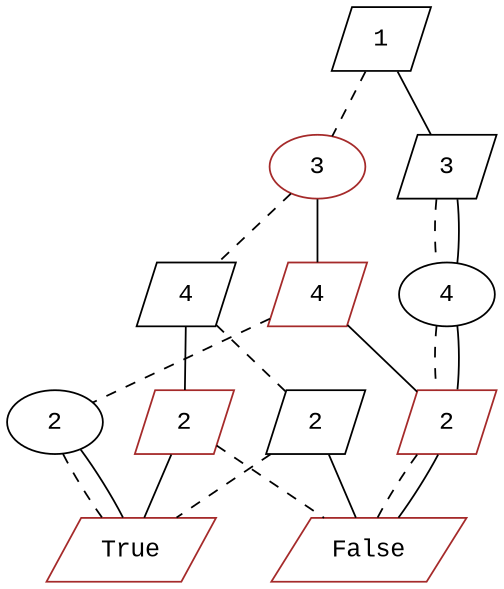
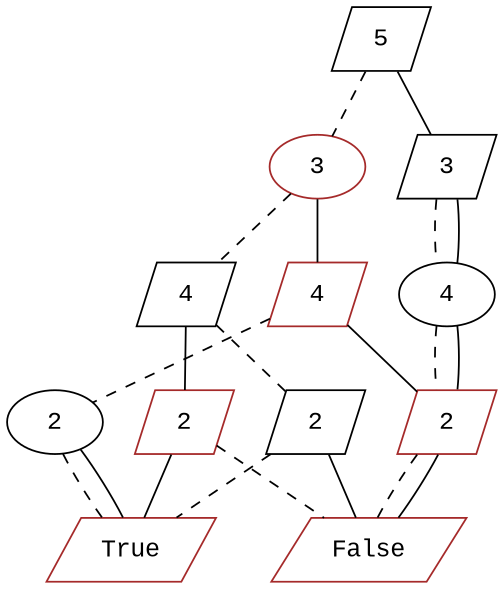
node "1": label "1" -> "5"
